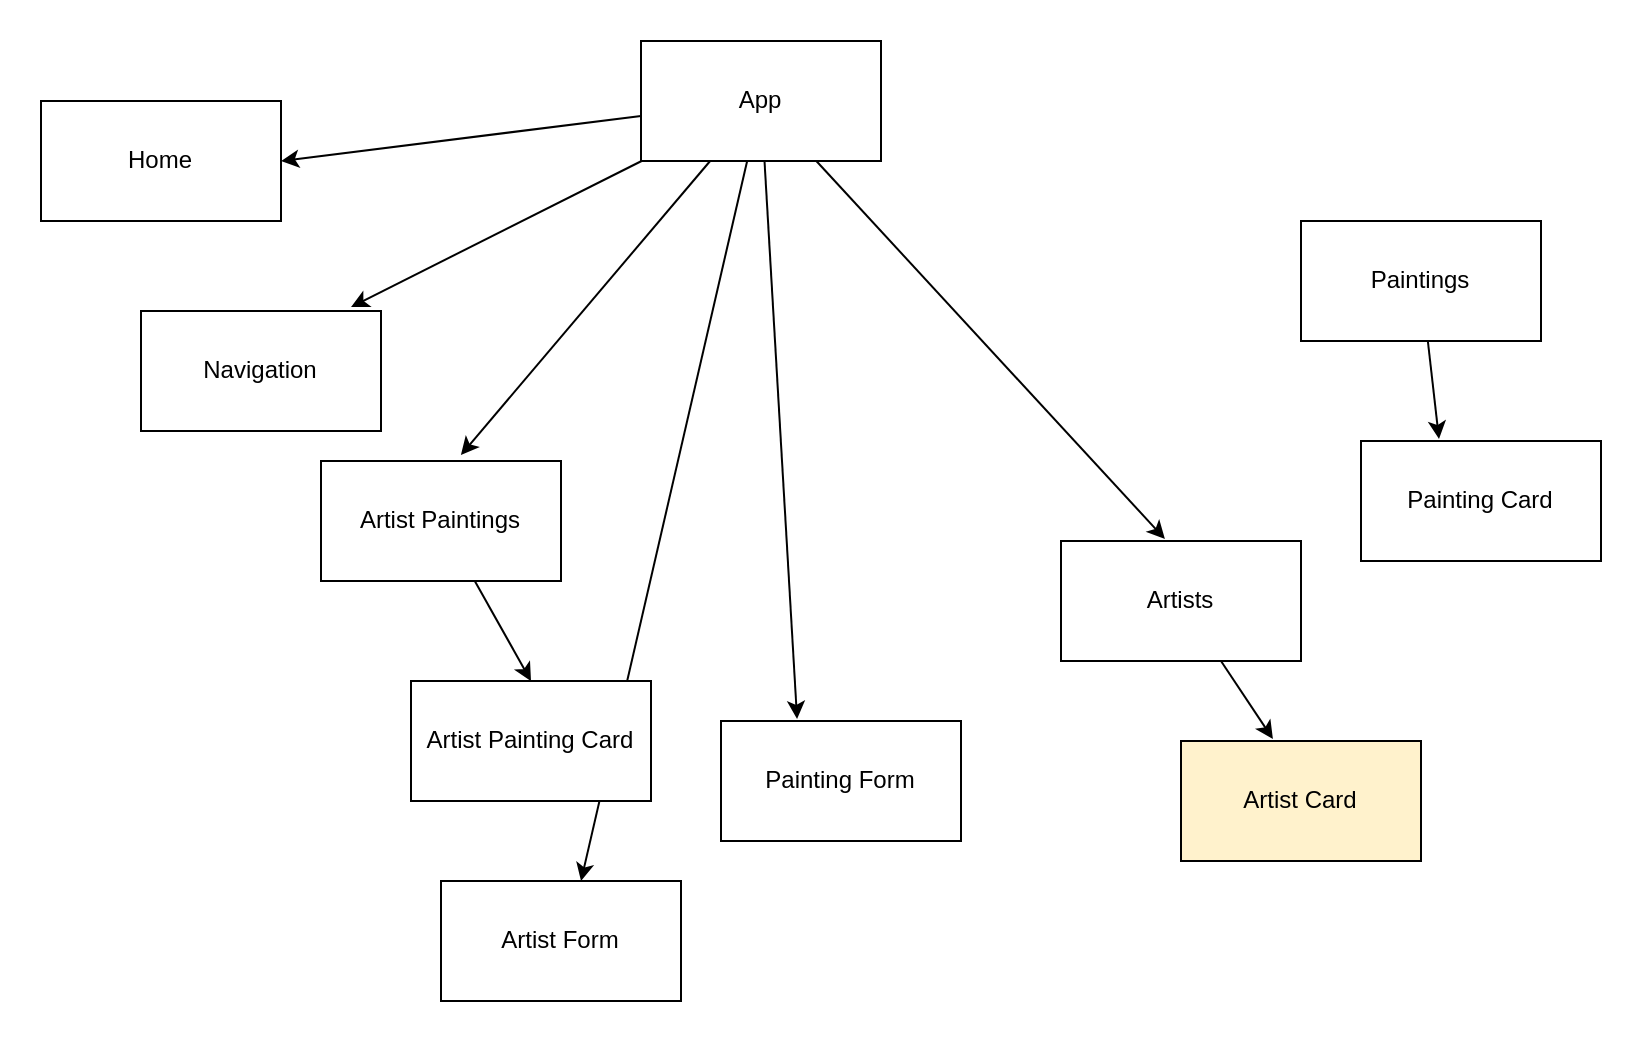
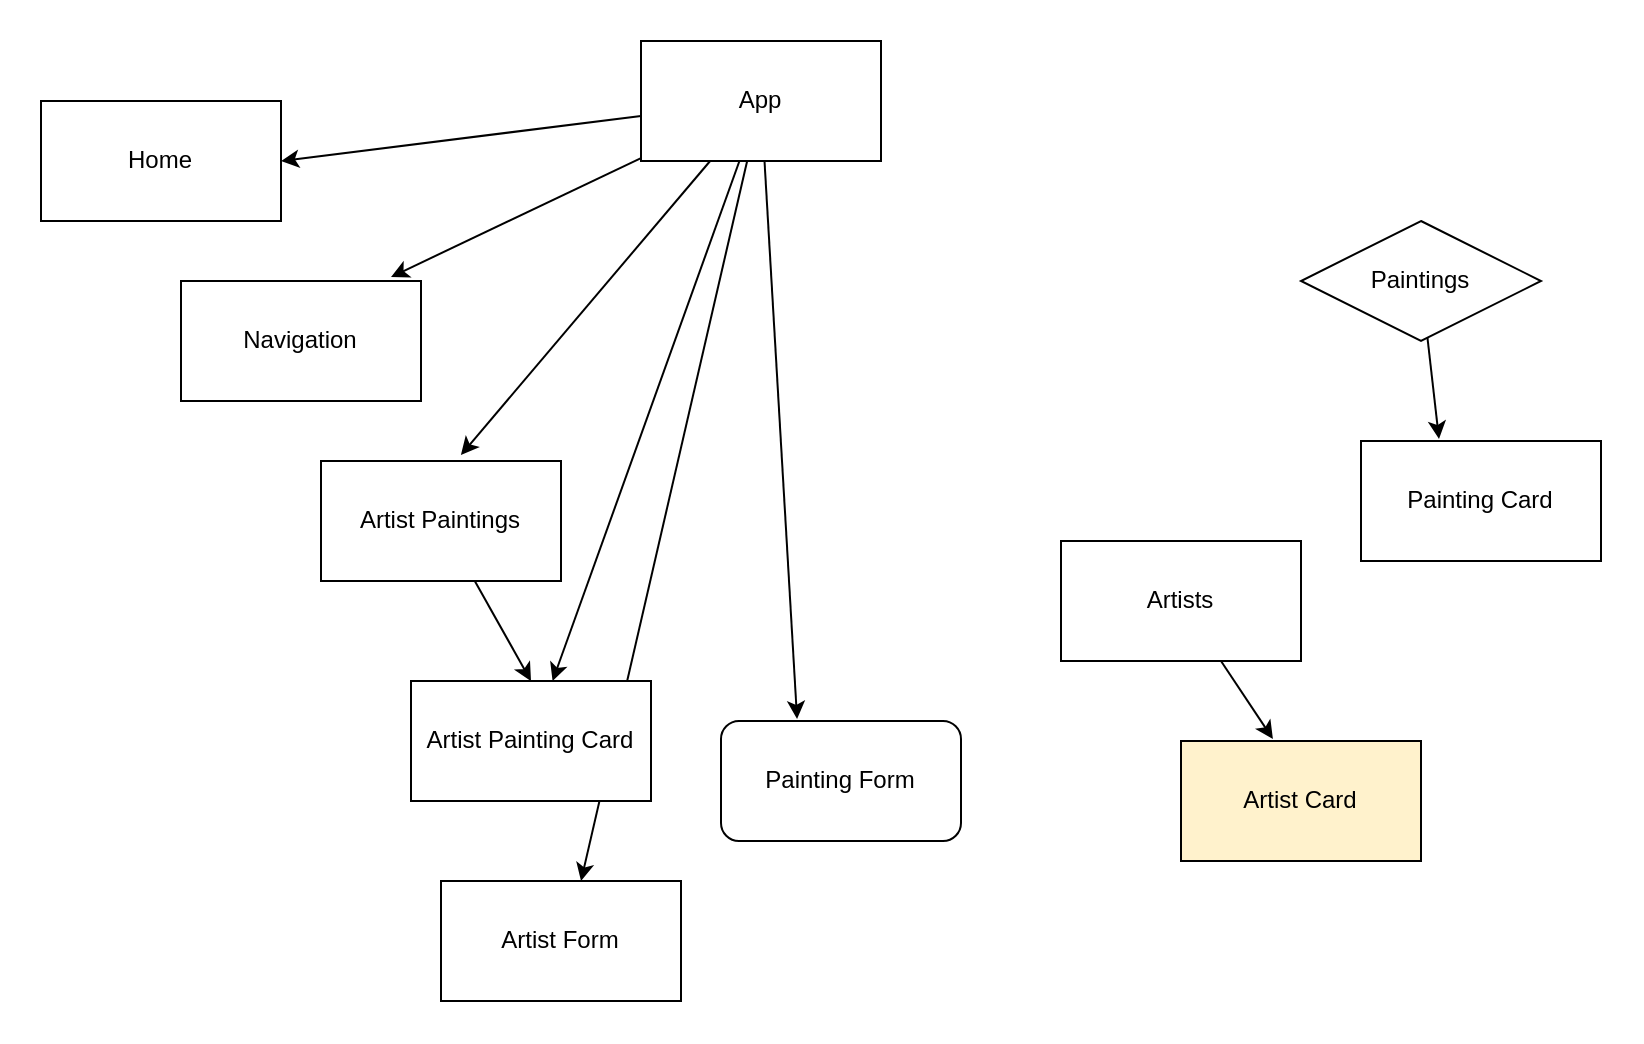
node "Paintings": shape rectangle -> diamond
edge "App" -> "Artists": now "App" -> "Artist Painting Card"
node "Navigation": moved (261, 371) -> (301, 341)
node "Painting Form": shape rectangle -> rounded rectangle
